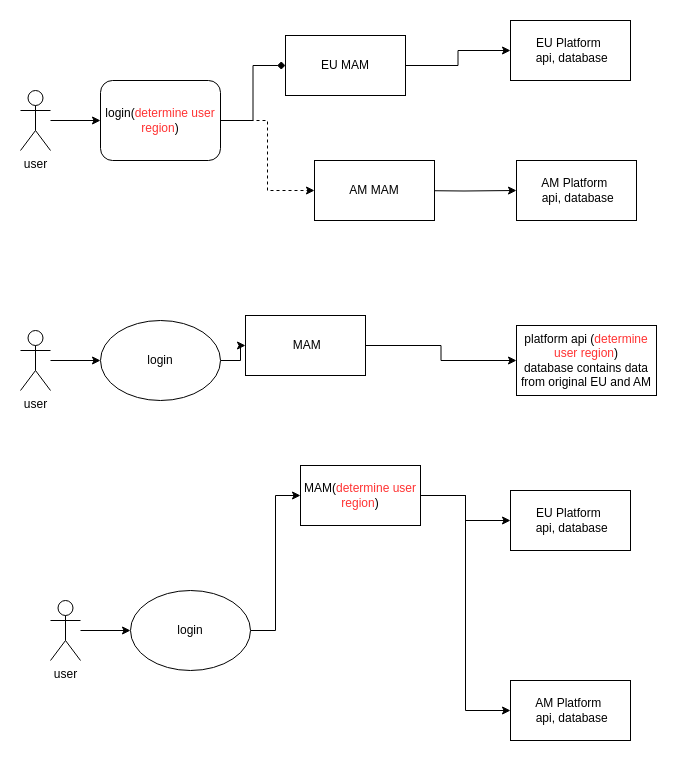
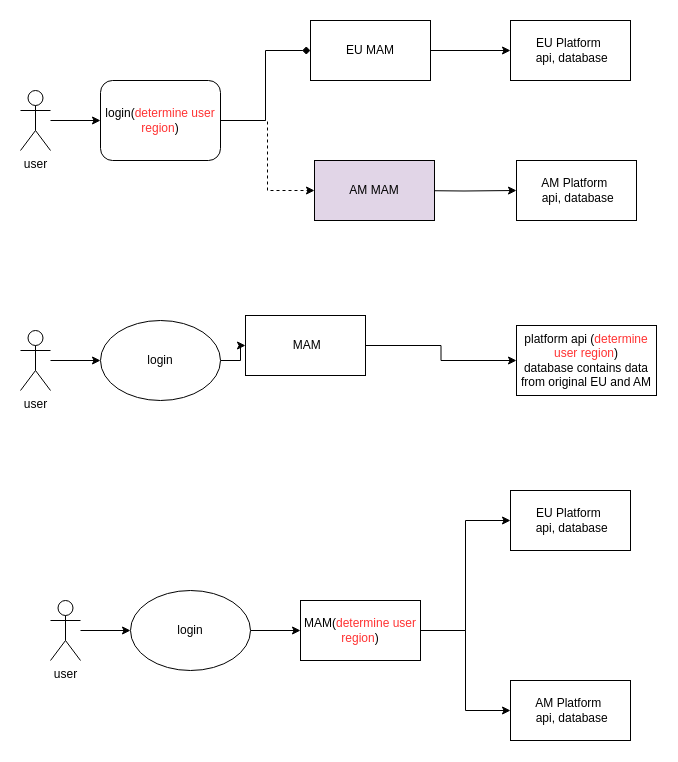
node "EU MAM": moved (346, 66) -> (371, 51)
node "AM MAM": fillcolor #ffffff -> #e1d5e7
node "MAM(determine user region)": moved (361, 496) -> (361, 631)
